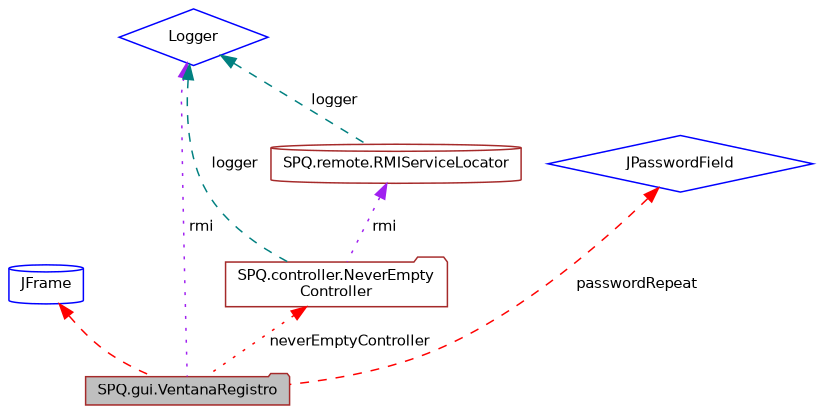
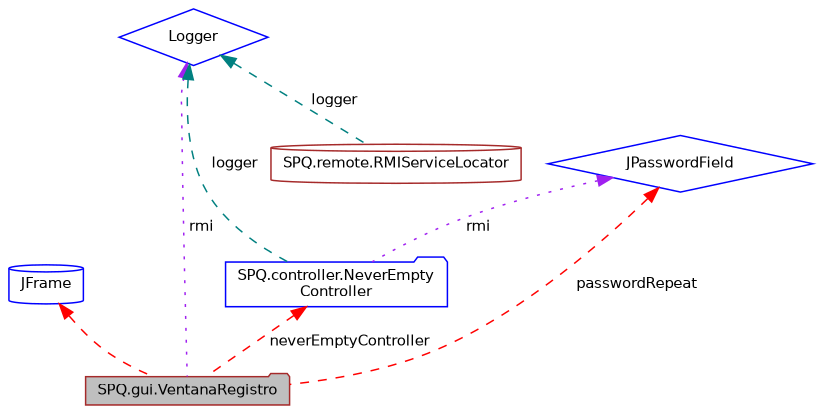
edge "SPQ.controller.NeverEmpty Controller" -> "SPQ.remote.RMIServiceLocator": now "SPQ.controller.NeverEmpty Controller" -> "JPasswordField"
node "SPQ.controller.NeverEmpty Controller": color brown -> blue
edge "SPQ.gui.VentanaRegistro" -> "SPQ.controller.NeverEmpty Controller": style dotted -> dashed
